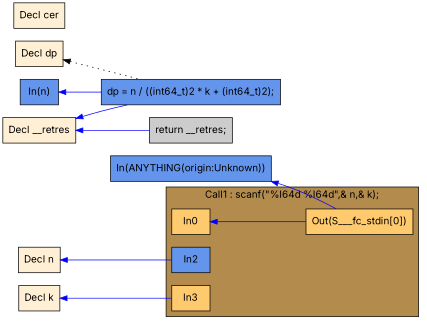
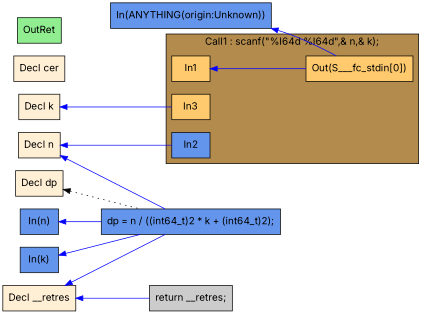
node "OutRet": added
edge "dp = n / ((int64_t)2 * k + (int64_t)2);" -> "Decl n": added
node "In0": label "In0" -> "In1"
node "In(k)": added
